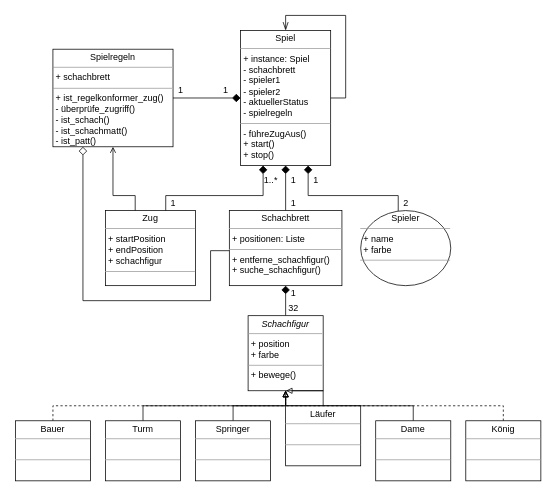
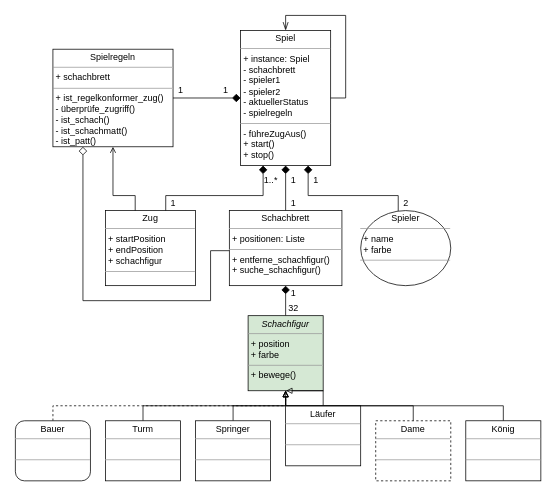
node "Schachfigur + position + farbe + bewege()": fillcolor #ffffff -> #d5e8d4
edge "König" -> "Schachfigur + position + farbe + bewege()": style dashed -> solid
node "Bauer": shape rectangle -> rounded rectangle
node "Dame": style solid -> dashed
